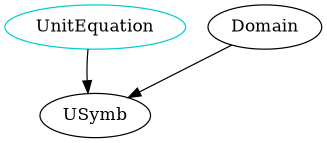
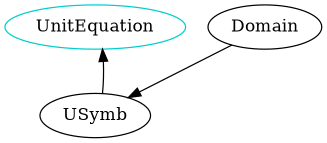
edge "UnitEquation" -> "USymb": reversed
